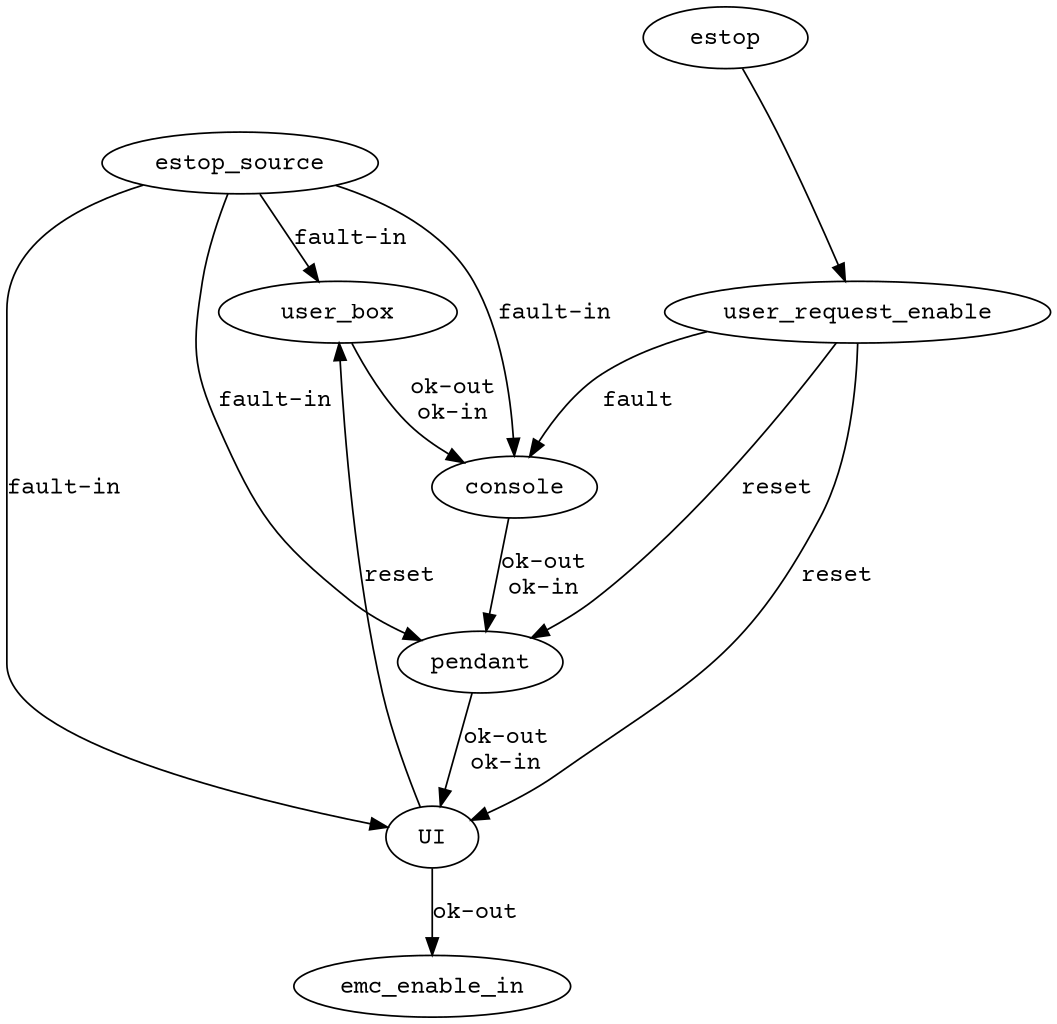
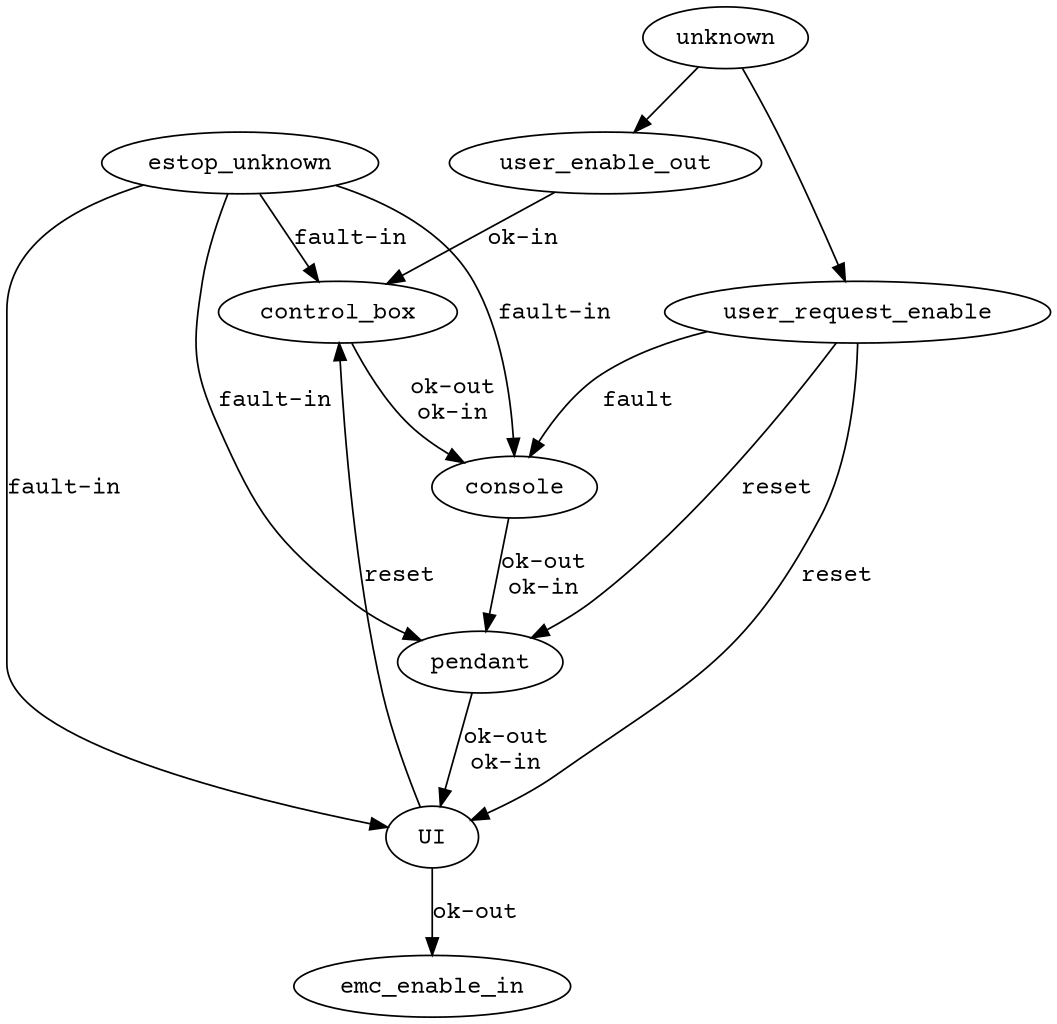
node "estop": label "estop" -> "unknown"
node "estop_source": label "estop_source" -> "estop_unknown"
node "user_enable_out": added
node "user_box": label "user_box" -> "control_box"
